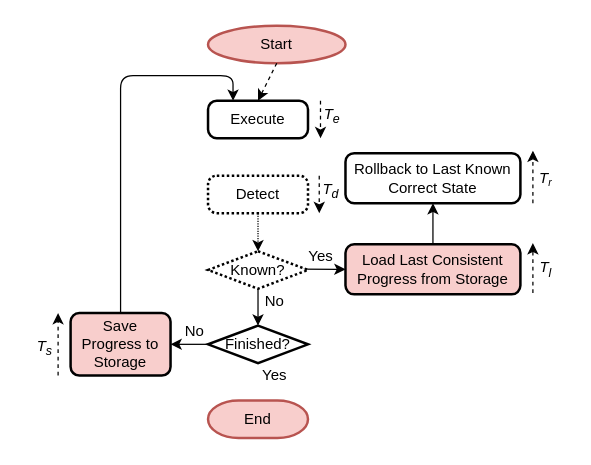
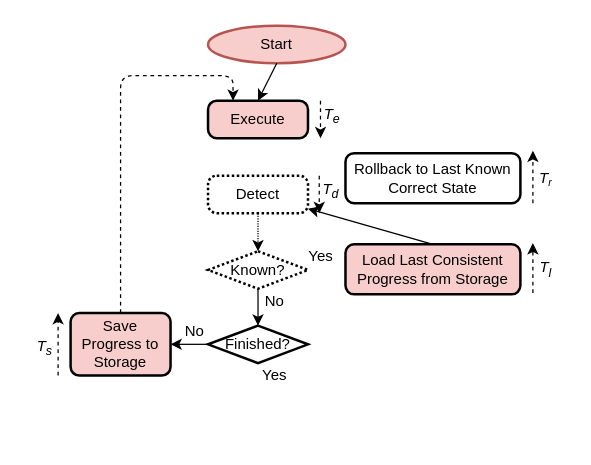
edge "Start" -> "Execute": style dashed -> solid
node "Execute": fillcolor #ffffff -> #f8cecc
edge "Save Progress to Storage" -> "Execute": style solid -> dashed
edge "Load Last Consistent Progress from Storage" -> "Rollback to Last Known Correct State": now "Load Last Consistent Progress from Storage" -> "Detect"
edge "Known?" -> "Load Last Consistent Progress from Storage": removed
node "End": removed
